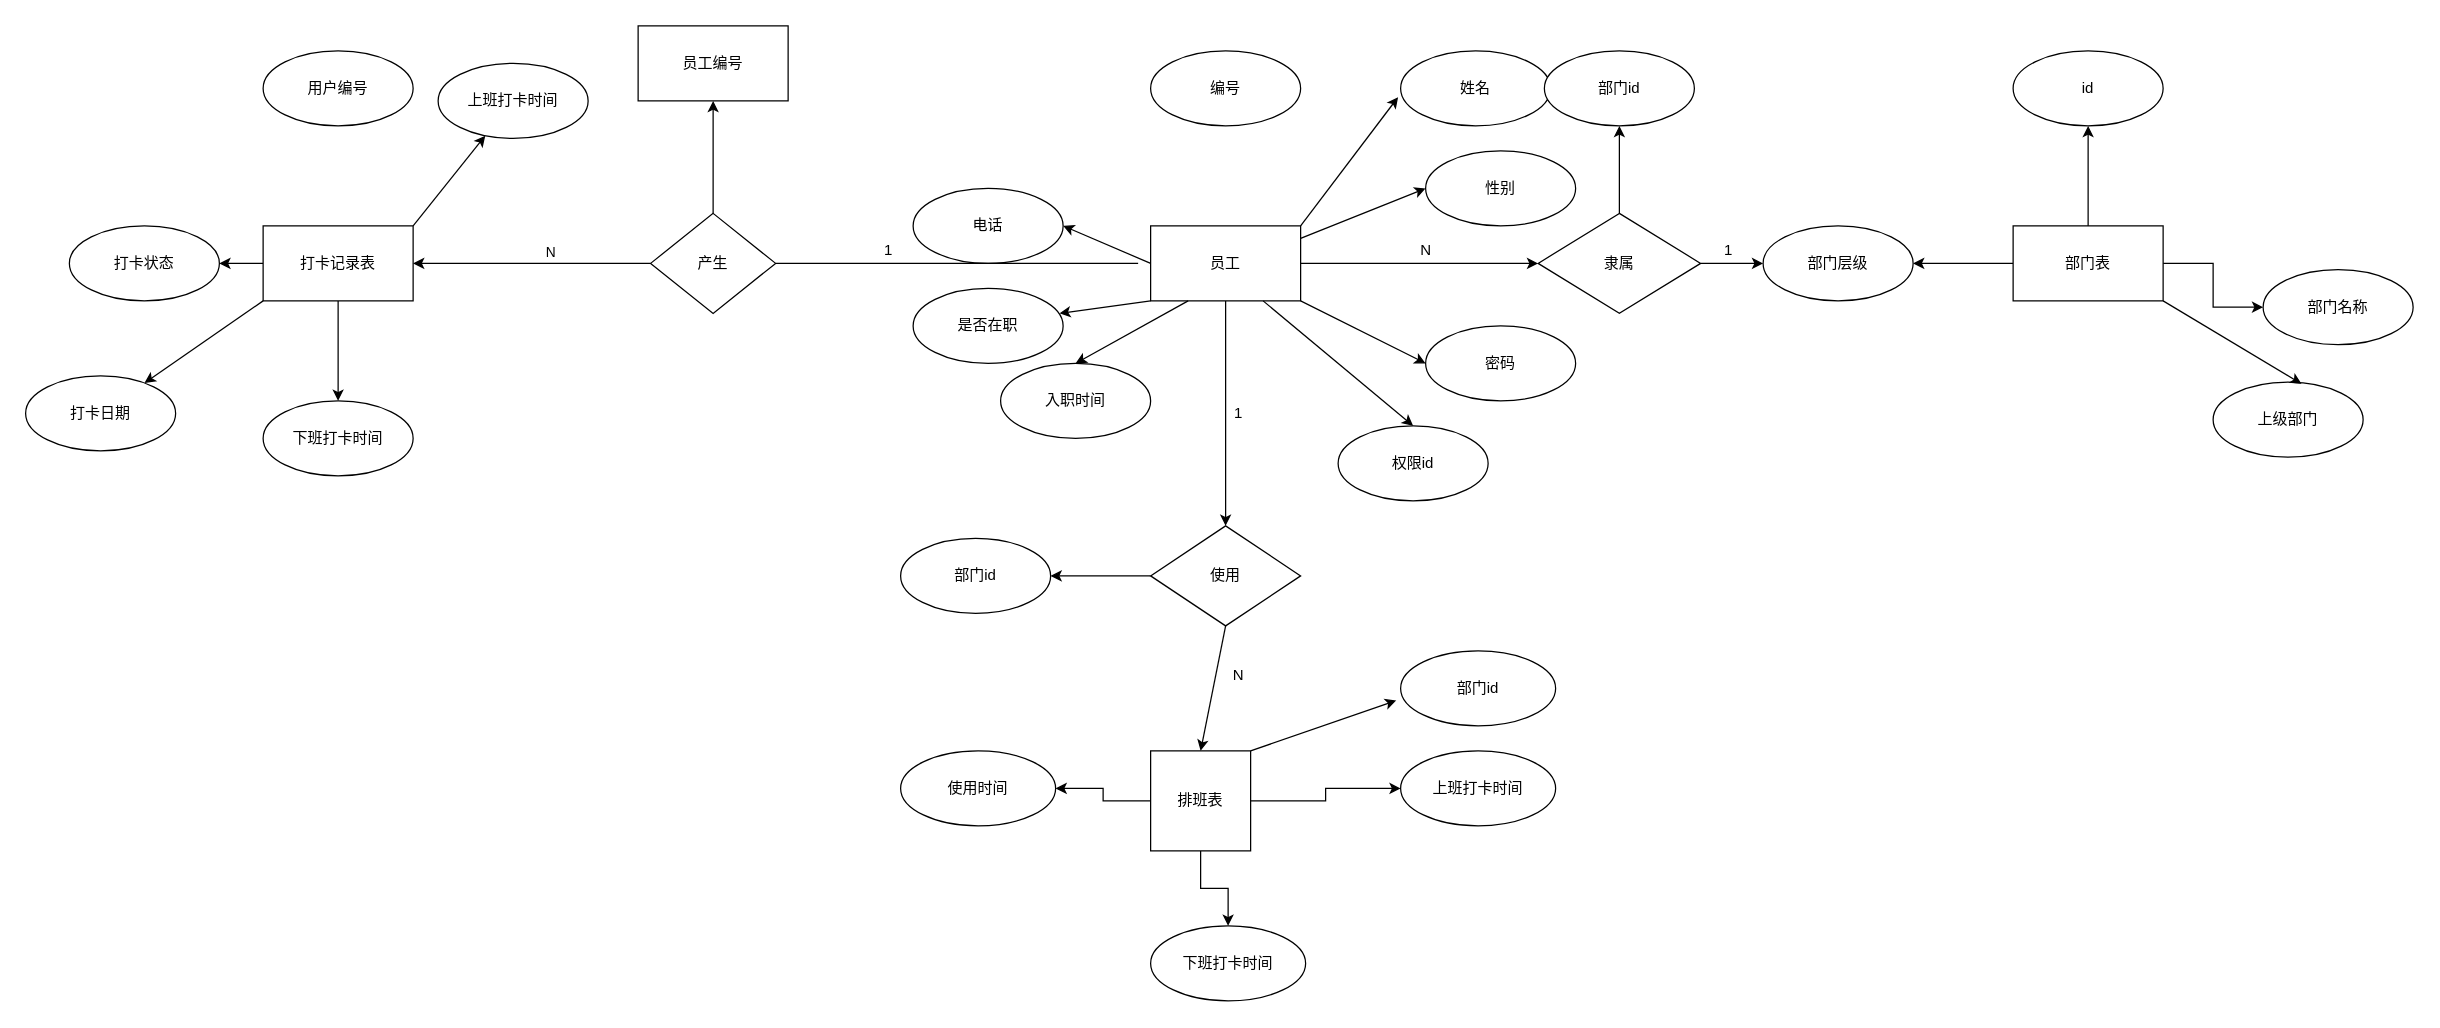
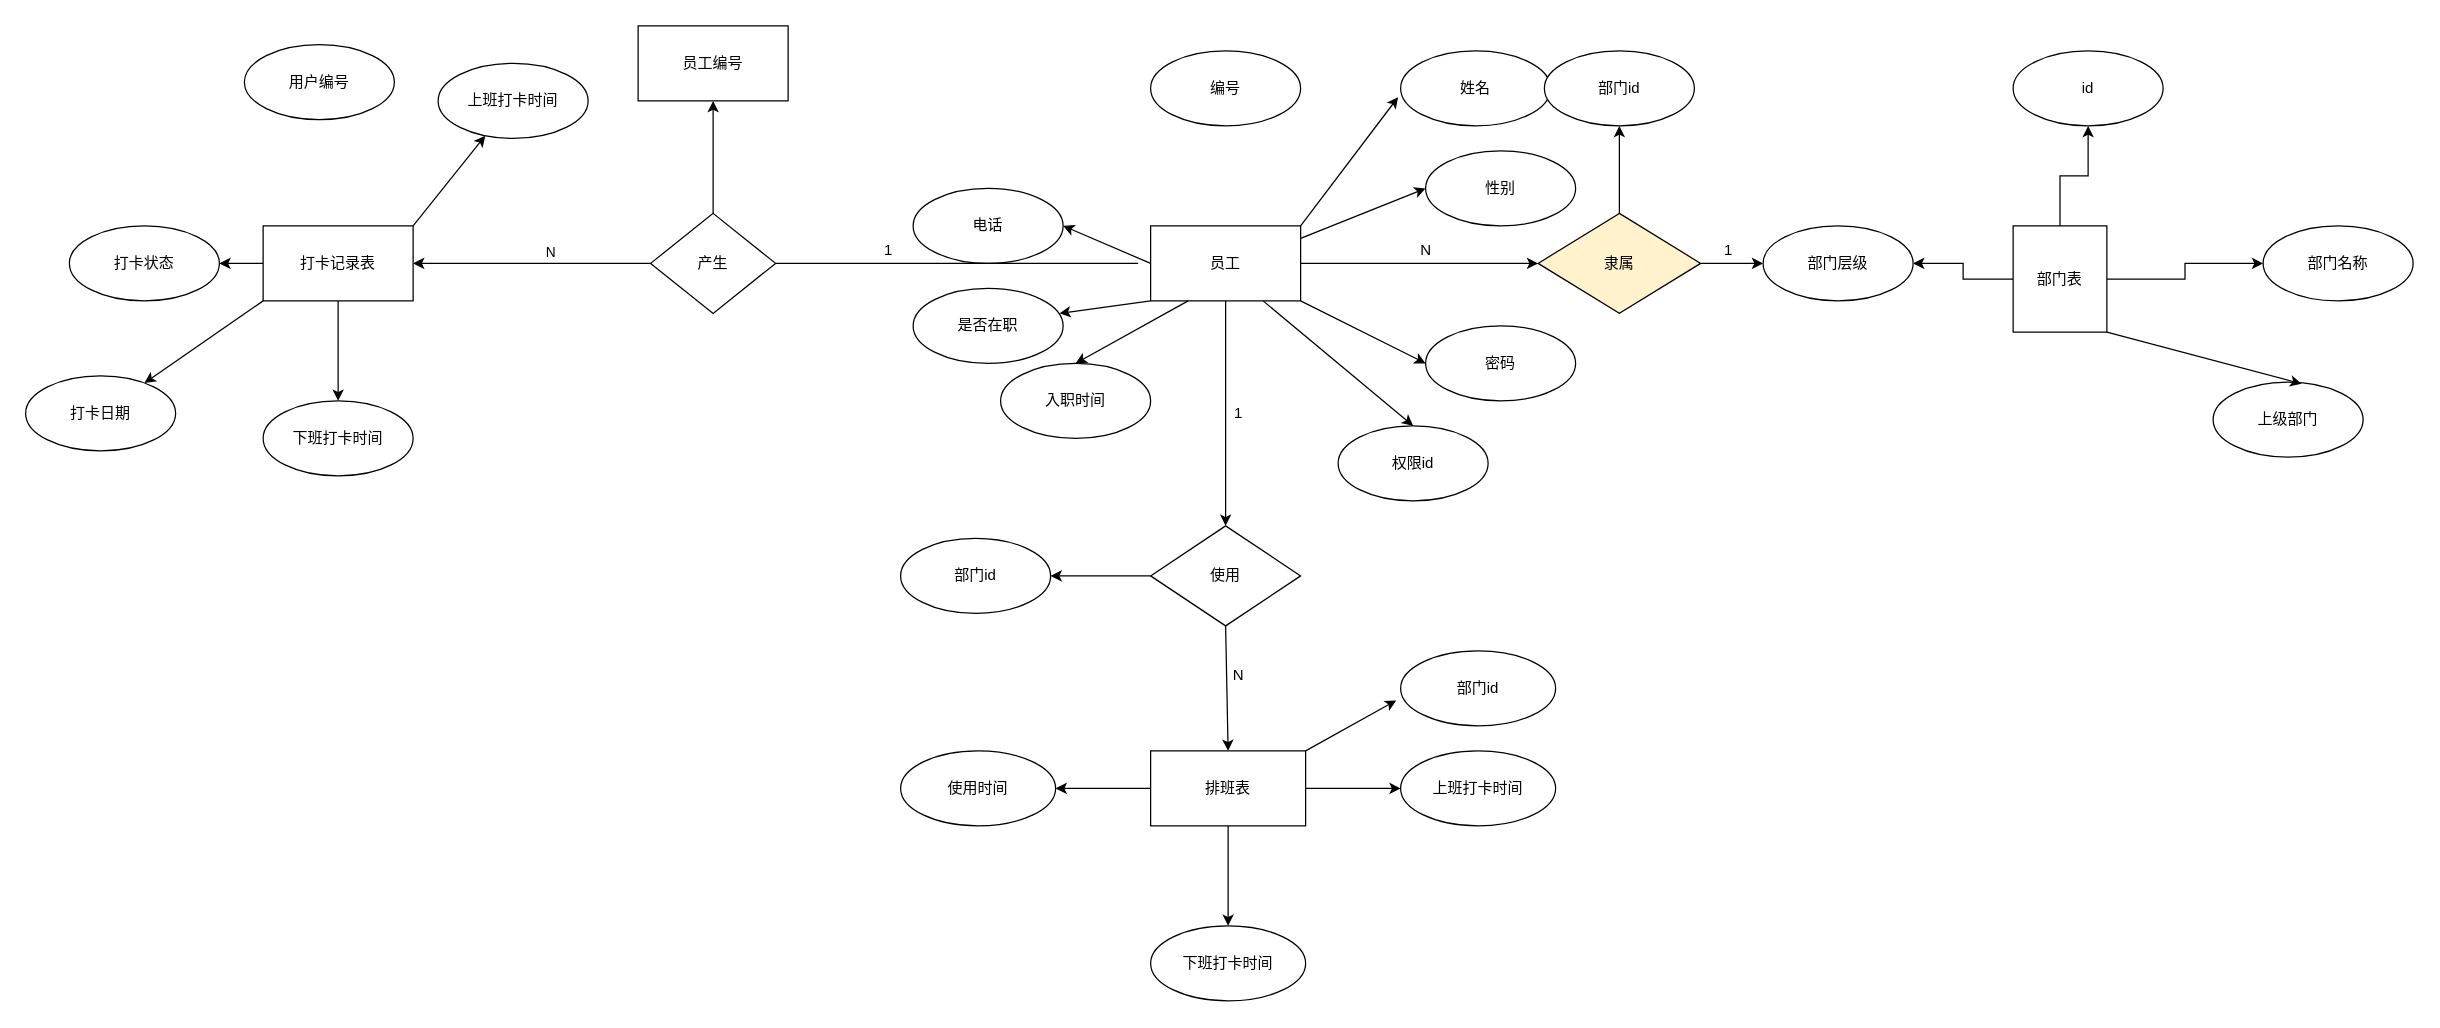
node "用户编号": moved (338, 88) -> (319, 82)
node "隶属": fillcolor #ffffff -> #fff2cc
node "部门表": size 150x75 -> 94x106
node "部门名称": moved (2338, 307) -> (2338, 263)
node "排班表": size 100x100 -> 155x75
